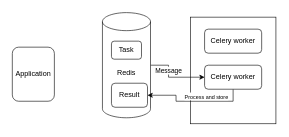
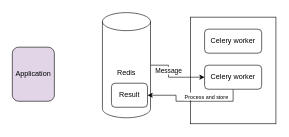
node "Task": removed
node "Application": fillcolor #ffffff -> #e1d5e7
